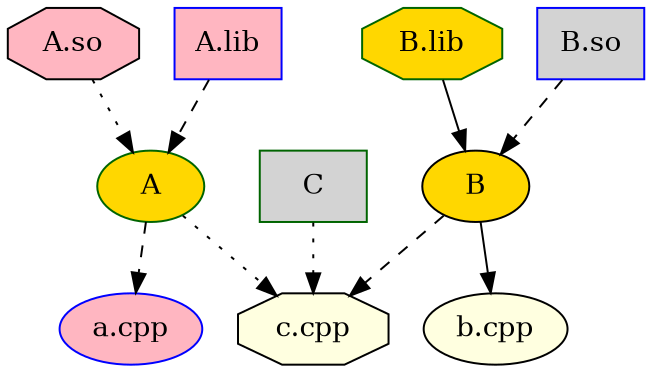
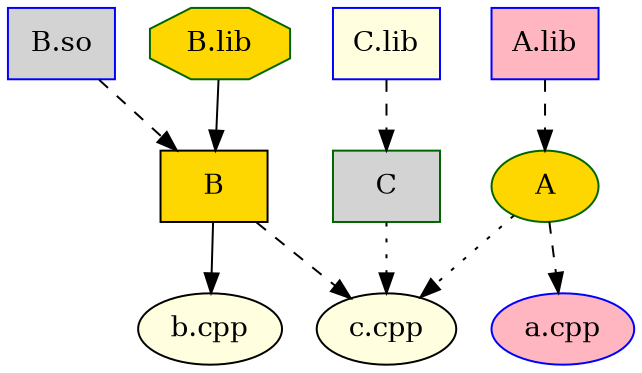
node "A.so": removed
node "C.lib": added
node "B": shape ellipse -> box
node "c.cpp": shape octagon -> ellipse
